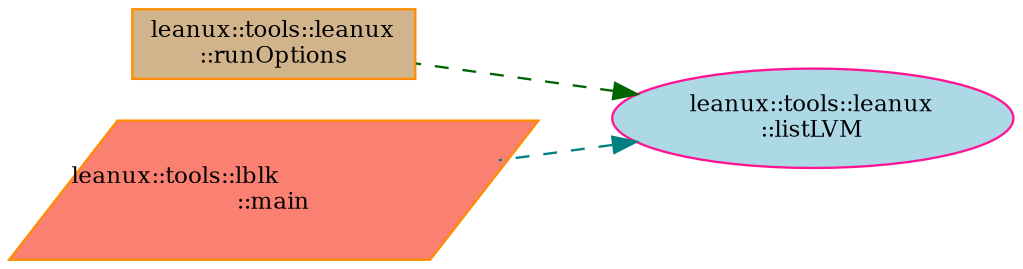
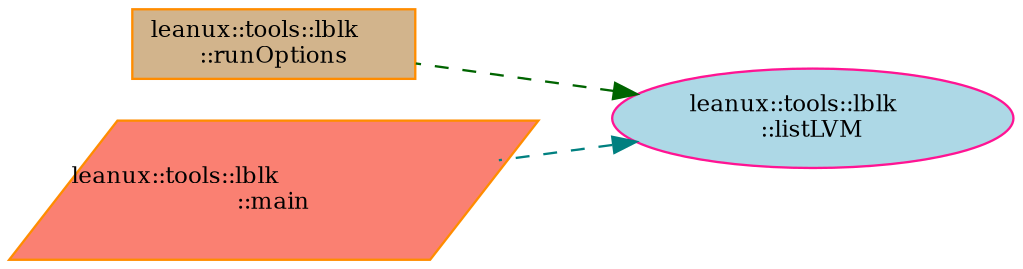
node "leanux::tools::leanux ::runOptions": label "leanux::tools::leanux ::runOptions" -> "leanux::tools::lblk ::runOptions"
node "leanux::tools::leanux ::listLVM": label "leanux::tools::leanux ::listLVM" -> "leanux::tools::lblk ::listLVM"
